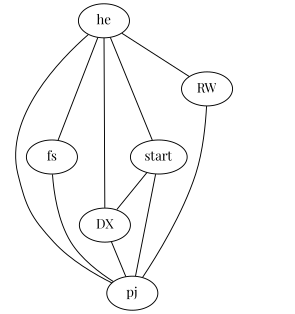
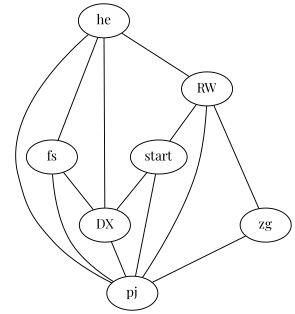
edge "he" -- "start": now "RW" -- "start"
edge "fs" -- "DX": added
node "zg": added
